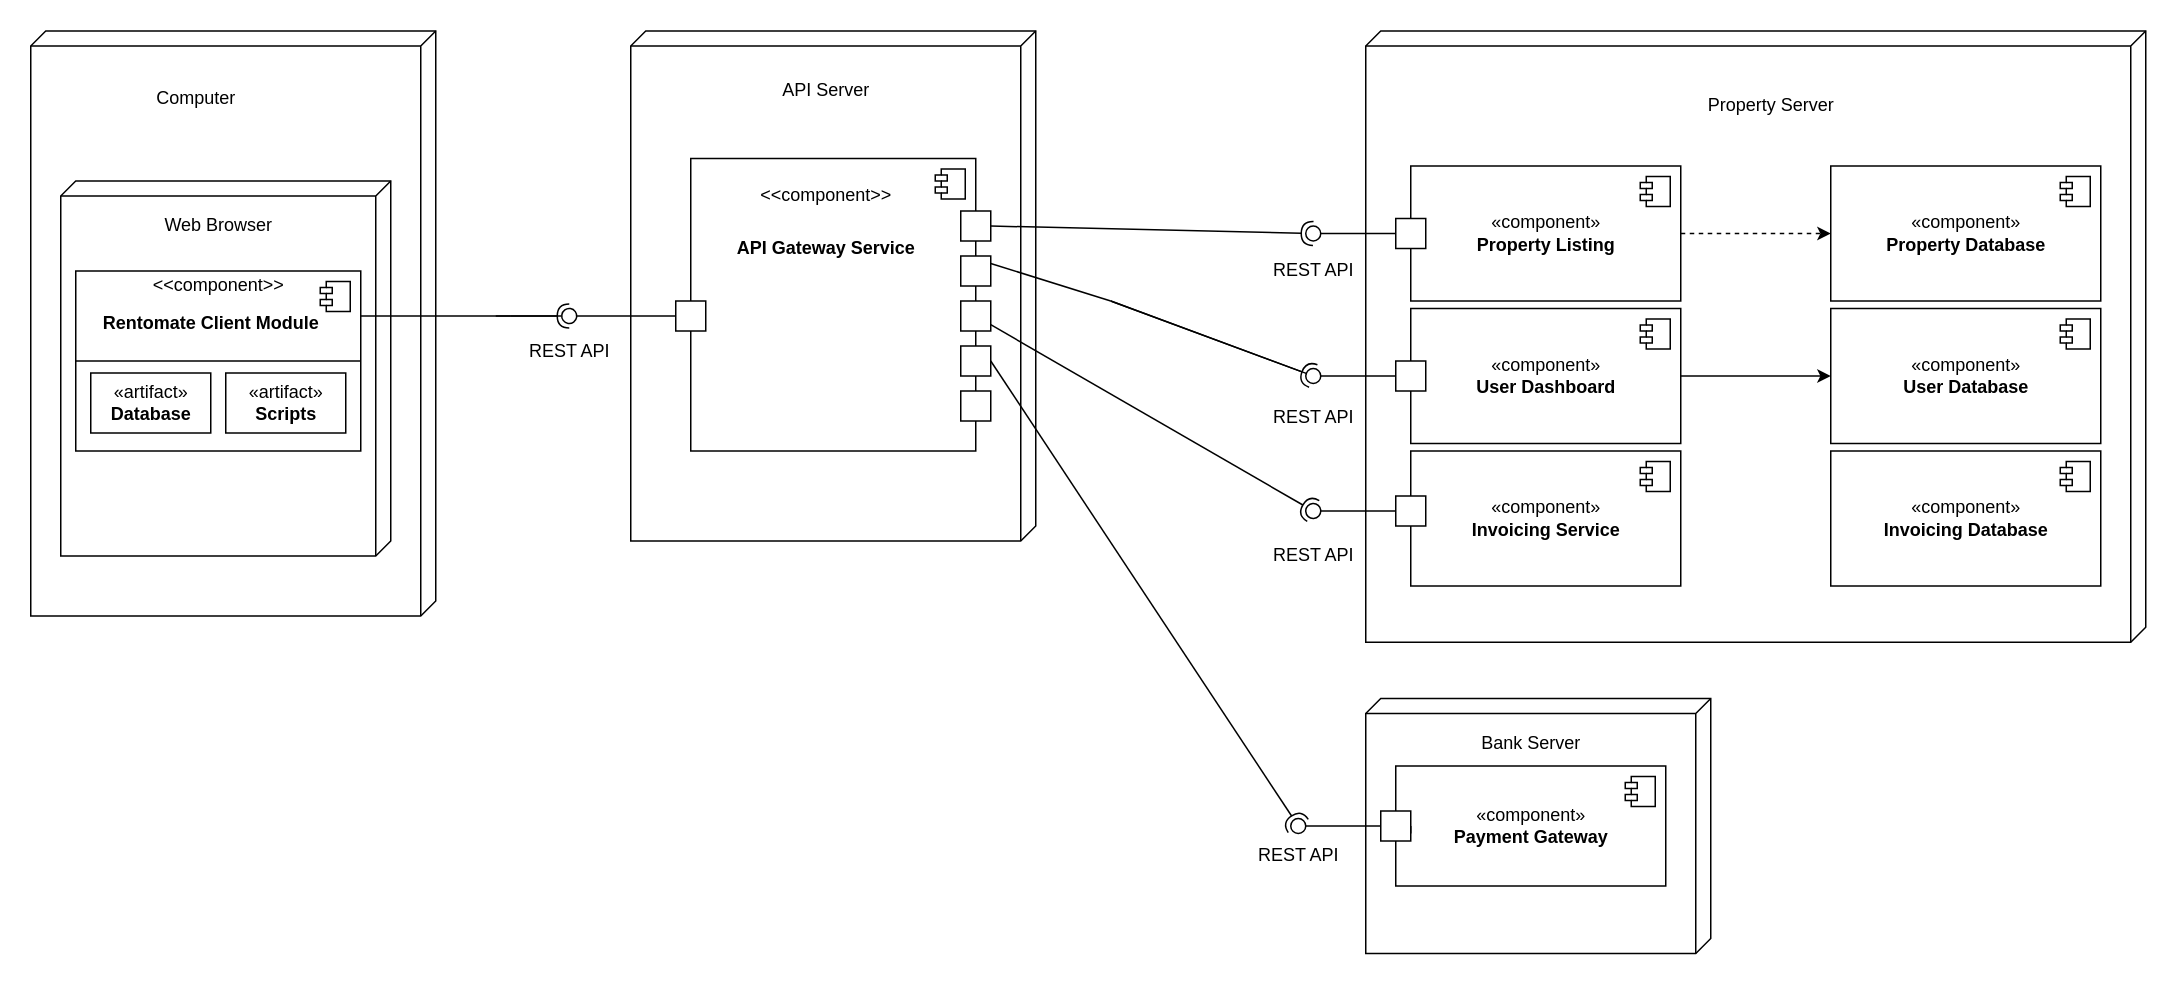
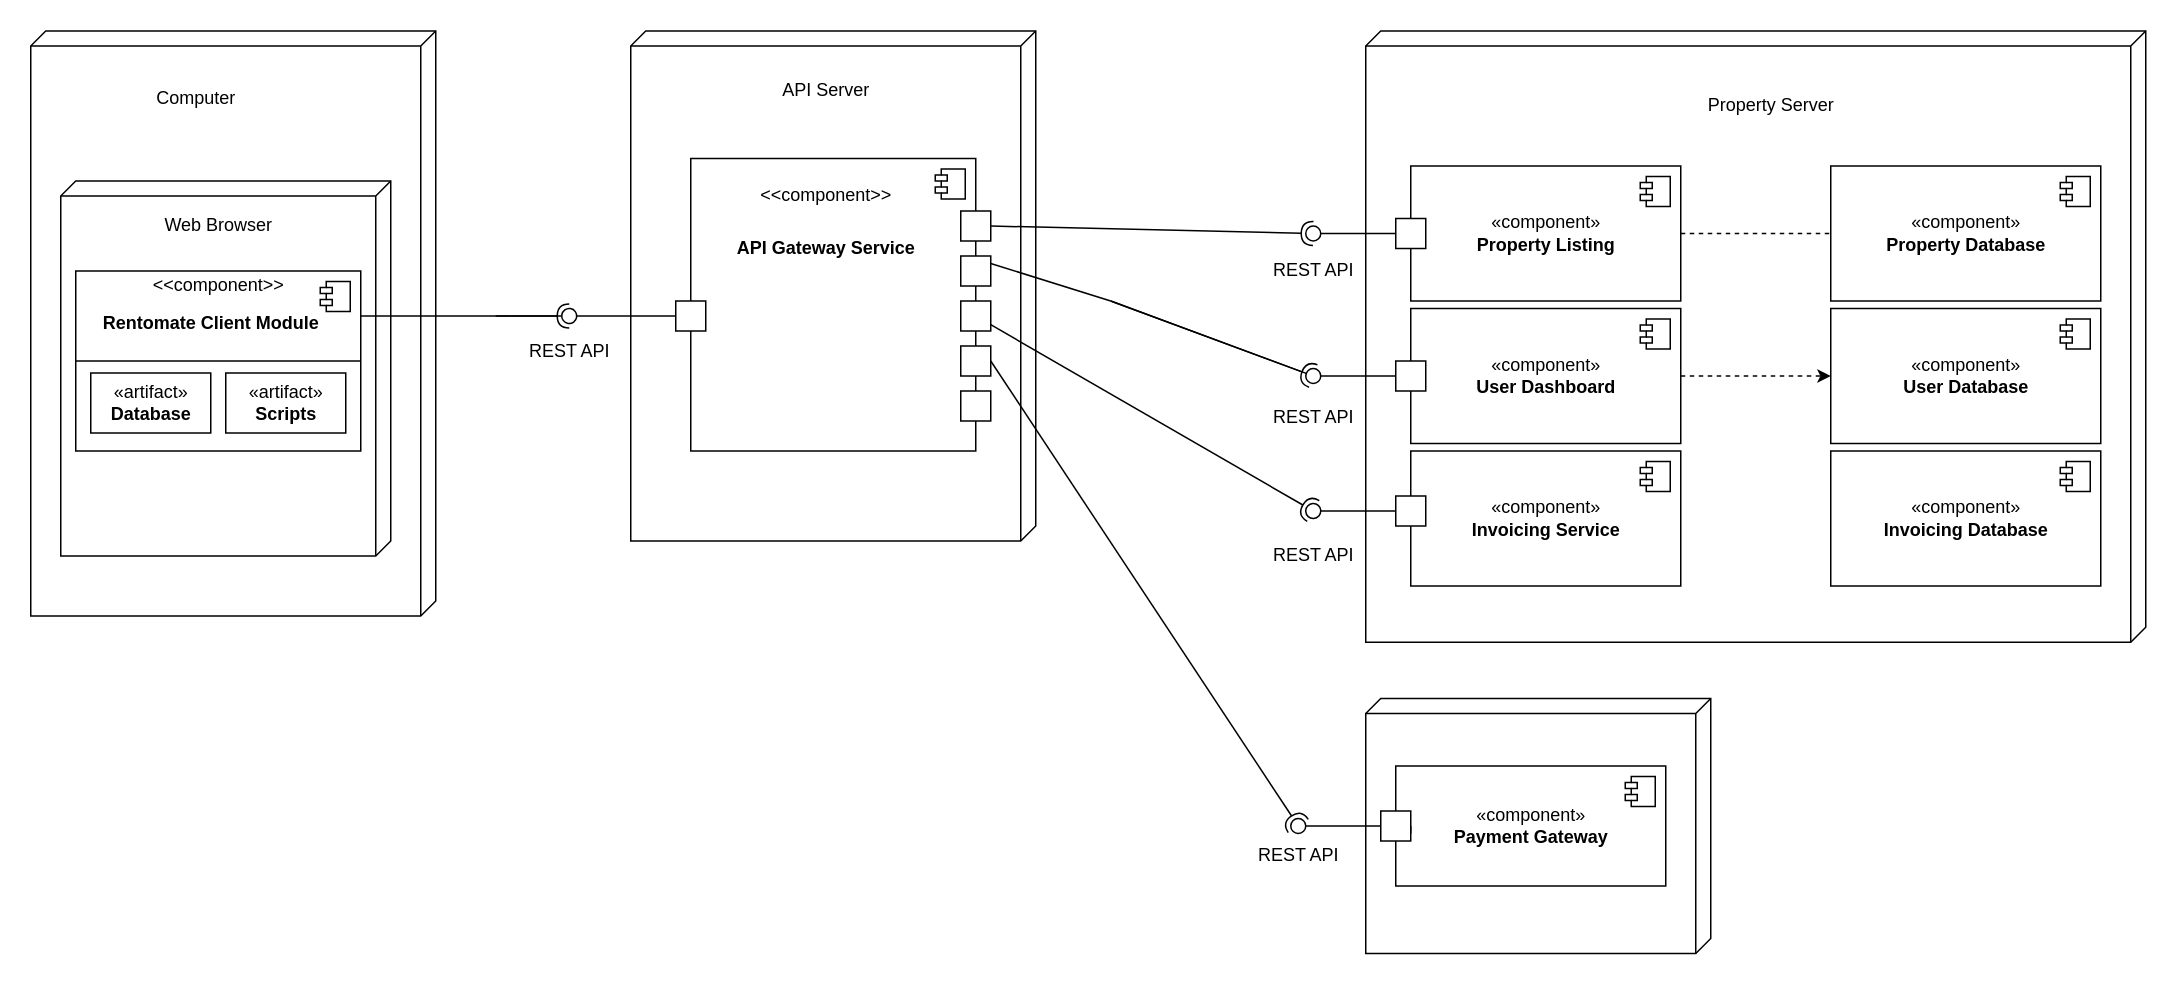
edge "«component» Property Listing" -> "«component» Property Database": arrowhead classic -> none
edge "«component» User Dashboard" -> "«component» User Database": style solid -> dashed
node "Bank Server": removed
